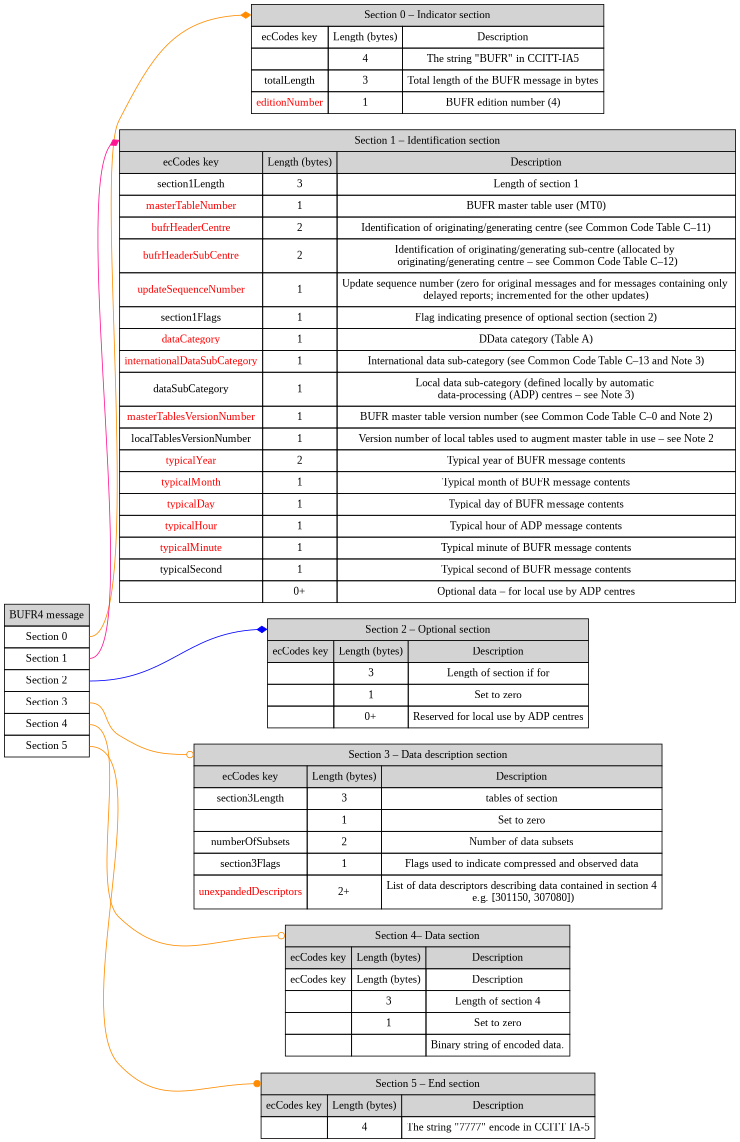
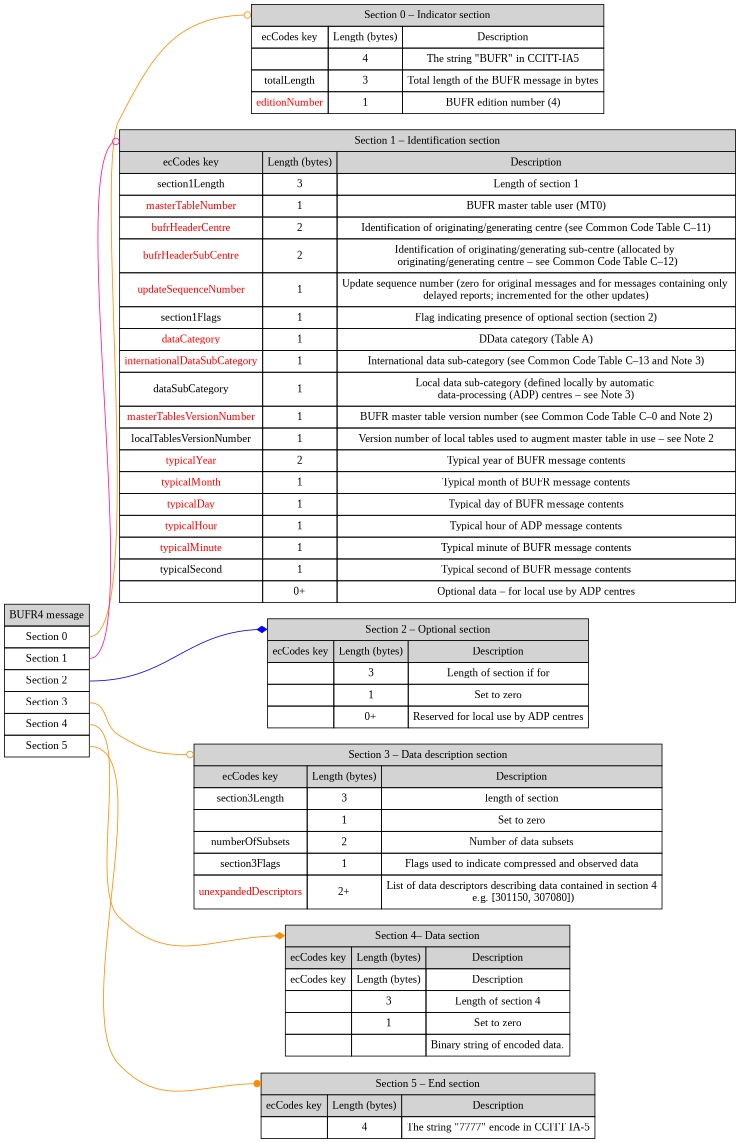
edge "BUFR4 message" -> "Section 0 – Indicator section": arrowhead diamond -> odot
edge "BUFR4 message" -> "Section 1 – Identification section": arrowhead diamond -> odot
node "Section 3 – Data description section": text "tables of section" -> "length of section"
edge "BUFR4 message" -> "Section 4– Data section": arrowhead odot -> diamond
